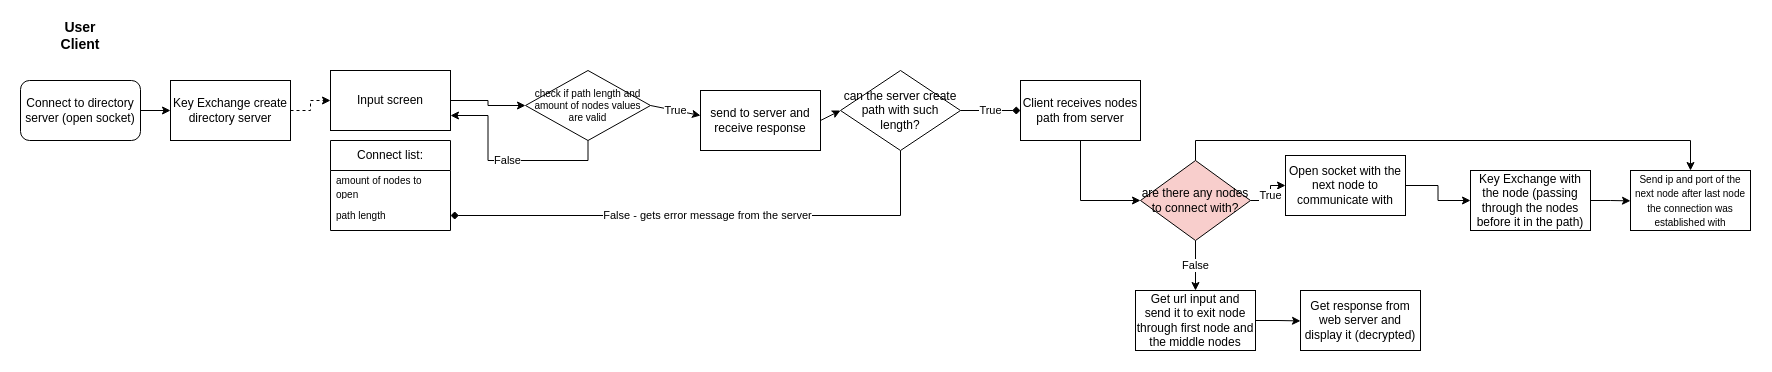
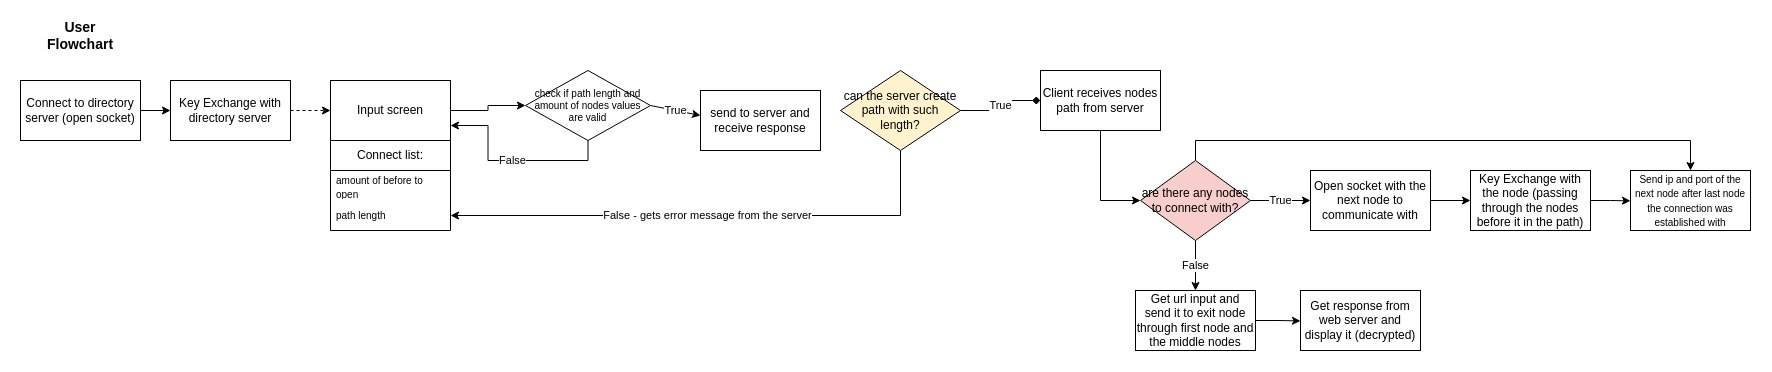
node "User Client": label "User Client" -> "User Flowchart"
node "Input screen": moved (391, 101) -> (391, 111)
node "Connect to directory server (open socket)": shape rounded rectangle -> rectangle
node "Key Exchange create directory server": label "Key Exchange create directory server" -> "Key Exchange with directory server"
node "can the server create path with such length?": fillcolor #ffffff -> #fff2cc
node "Client receives nodes path from server": moved (1081, 111) -> (1101, 101)
edge "send to server and receive response" -> "can the server create path with such length?": removed
node "amount of nodes to open": label "amount of nodes to open" -> "amount of before to open"
node "Open socket with the next node to communicate with": moved (1346, 186) -> (1371, 201)
edge "can the server create path with such length?" -> "path length": arrowhead diamond -> classic
